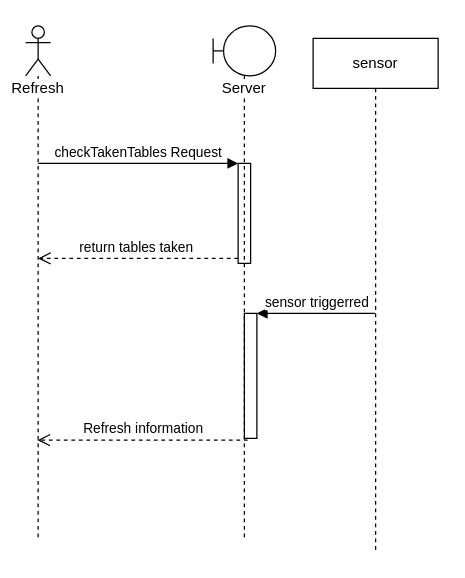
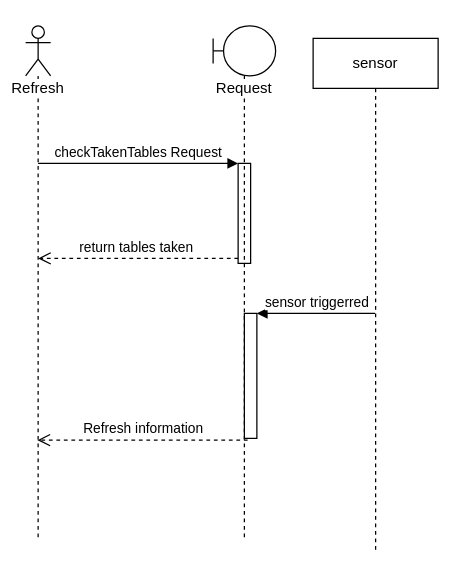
node "Server": label "Server" -> "Request"
